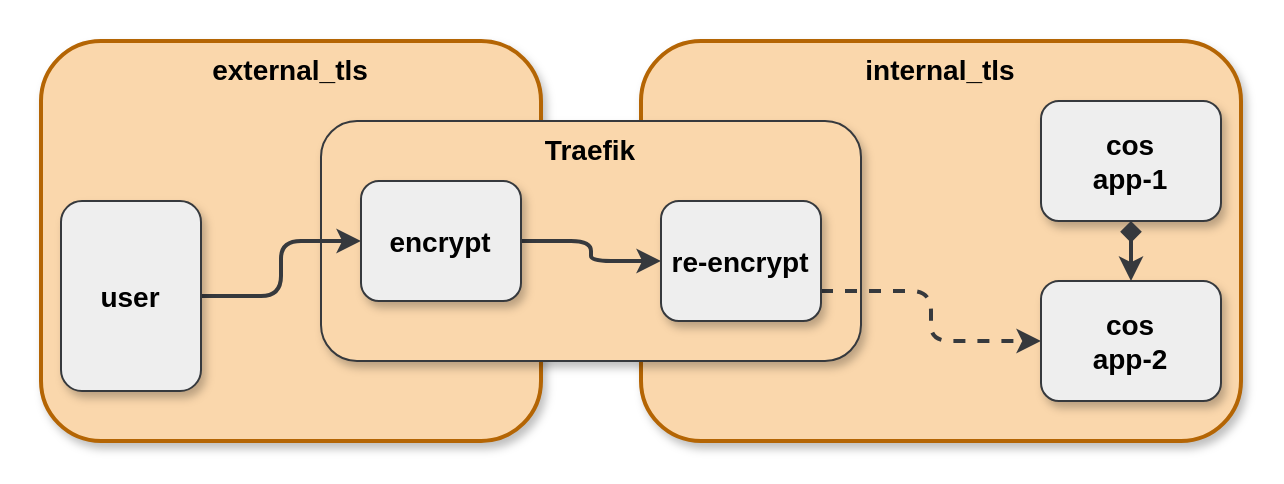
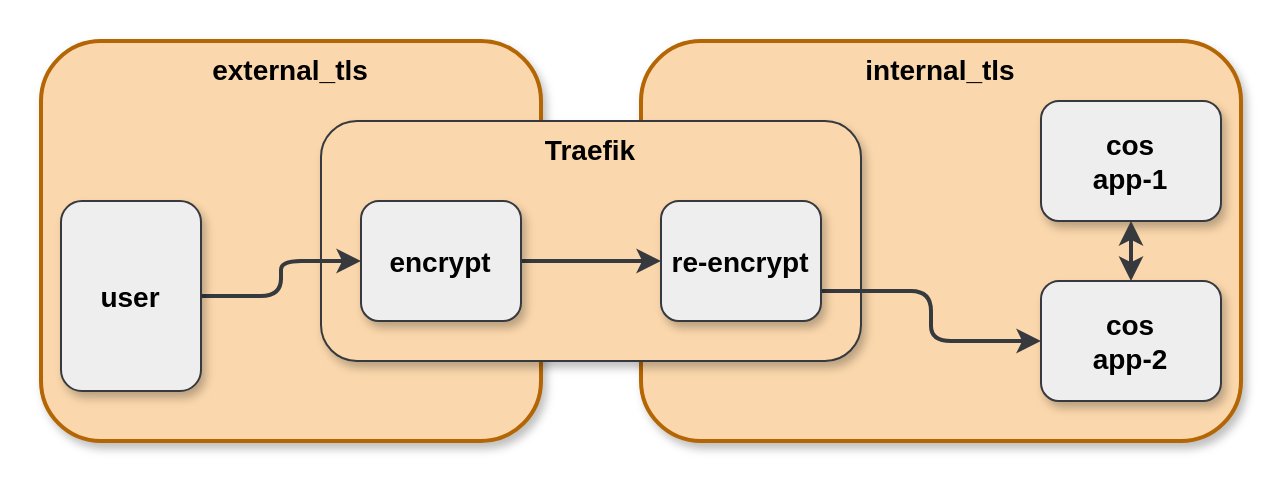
node "encrypt": moved (441, 241) -> (441, 261)
edge "cos app-1" -- "cos app-2": arrowhead diamond -> classic
edge "re-encrypt" -> "cos app-2": style dashed -> solid
